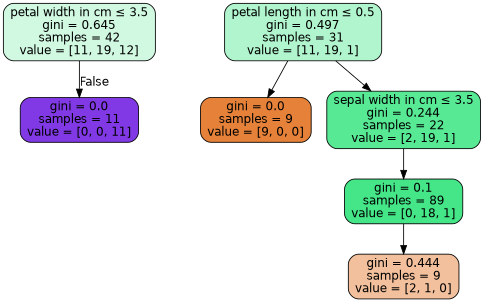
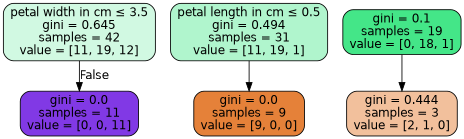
node "petal length in cm ≤ 0.5": text "gini = 0.497" -> "gini = 0.494"
node "sepal width in cm ≤ 3.5": removed
node "gini = 0.1": text "samples = 89" -> "samples = 19"
node "gini = 0.444": text "samples = 9" -> "samples = 3"
